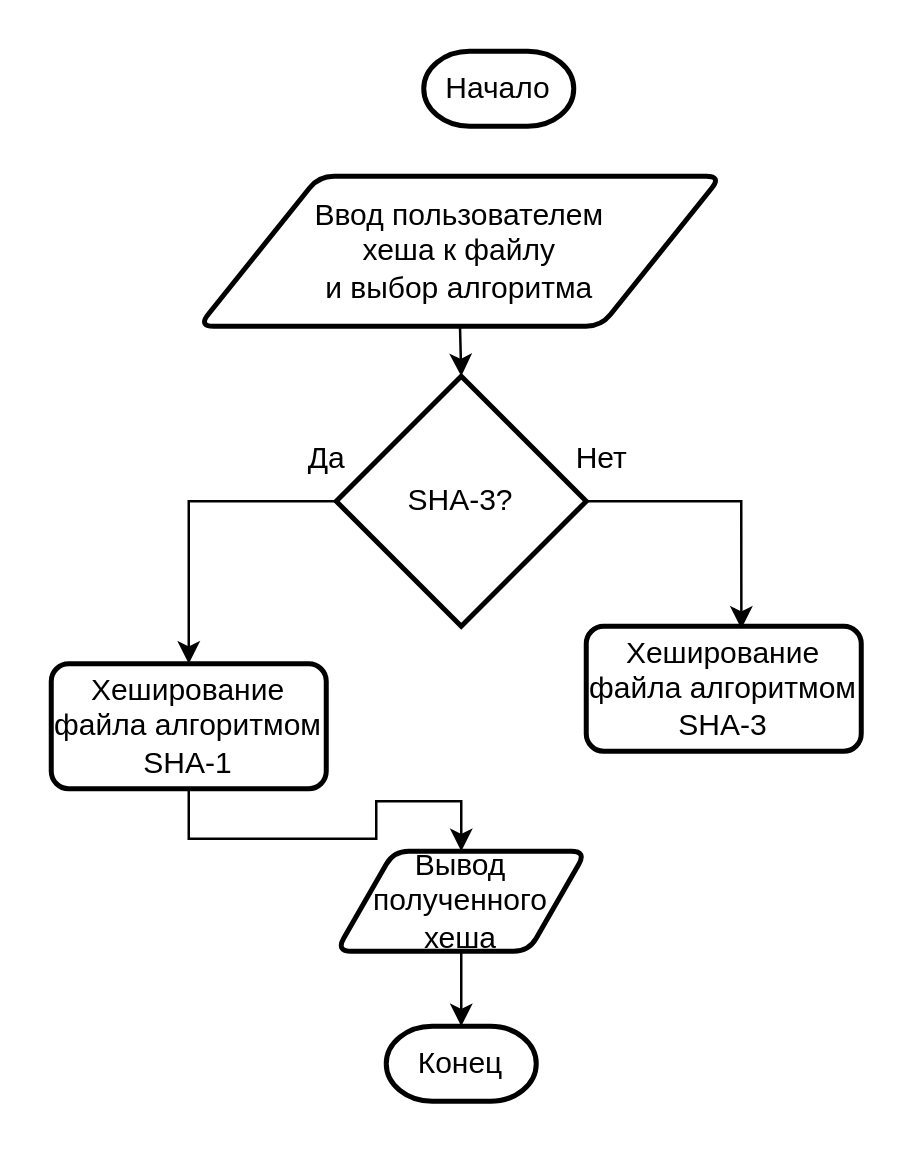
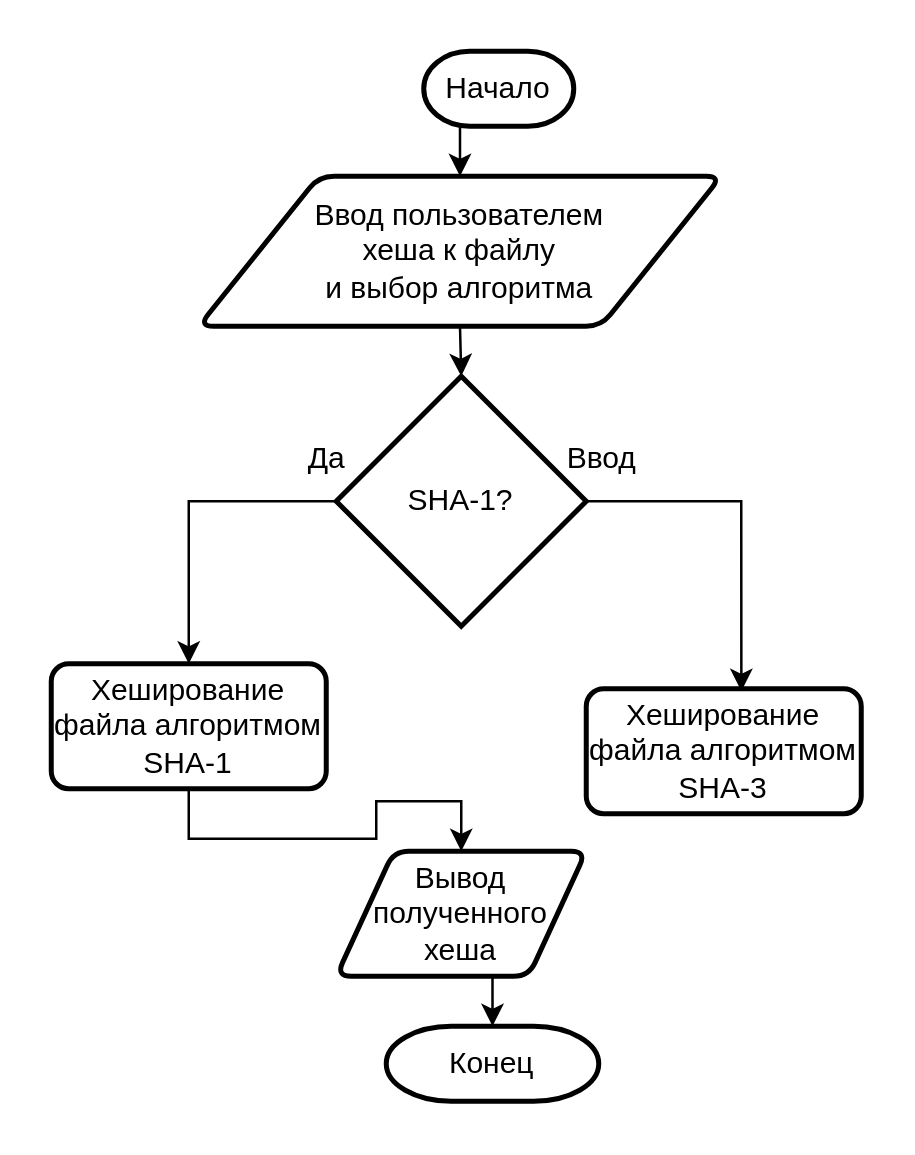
edge "Начало" -> "Ввод пользователем хеша к файлу и выбор алгоритма": added
node "Нет": label "Нет" -> "Ввод"
node "SHA-3?": label "SHA-3?" -> "SHA-1?"
node "Хеширование файла алгоритмом SHA-3": moved (724, 689) -> (724, 751)
node "Вывод полученного хеша": size 250x100 -> 250x125
node "Конец": size 150x75 -> 213x75
